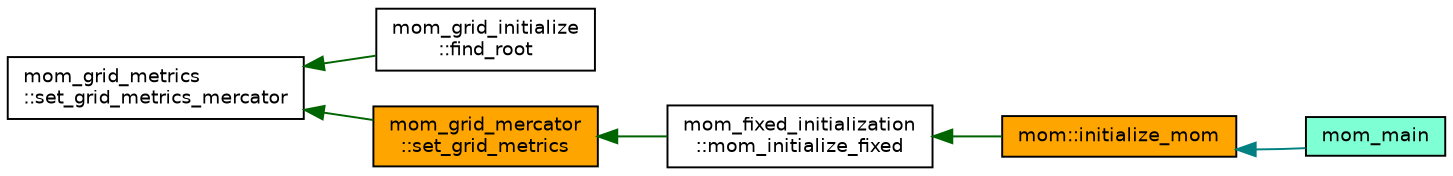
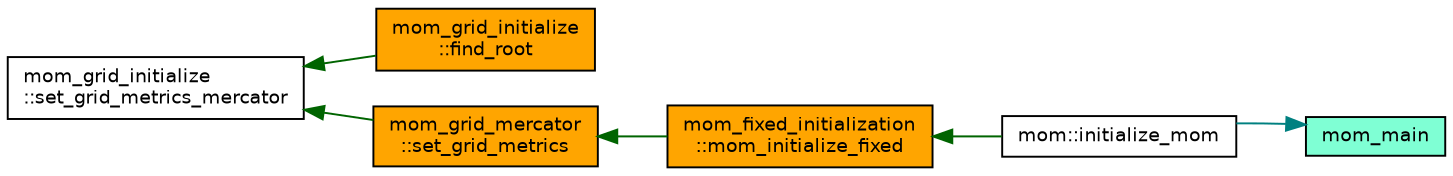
node "mom_grid_initialize ::find_root": fillcolor white -> orange
node "mom_grid_metrics ::set_grid_metrics_mercator": label "mom_grid_metrics ::set_grid_metrics_mercator" -> "mom_grid_initialize ::set_grid_metrics_mercator"
node "mom_fixed_initialization ::mom_initialize_fixed": fillcolor white -> orange
node "mom::initialize_mom": fillcolor orange -> white
edge "mom_main" -> "mom::initialize_mom": reversed
